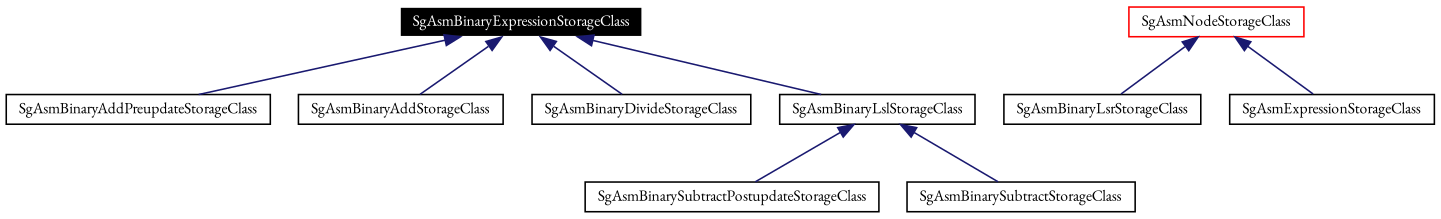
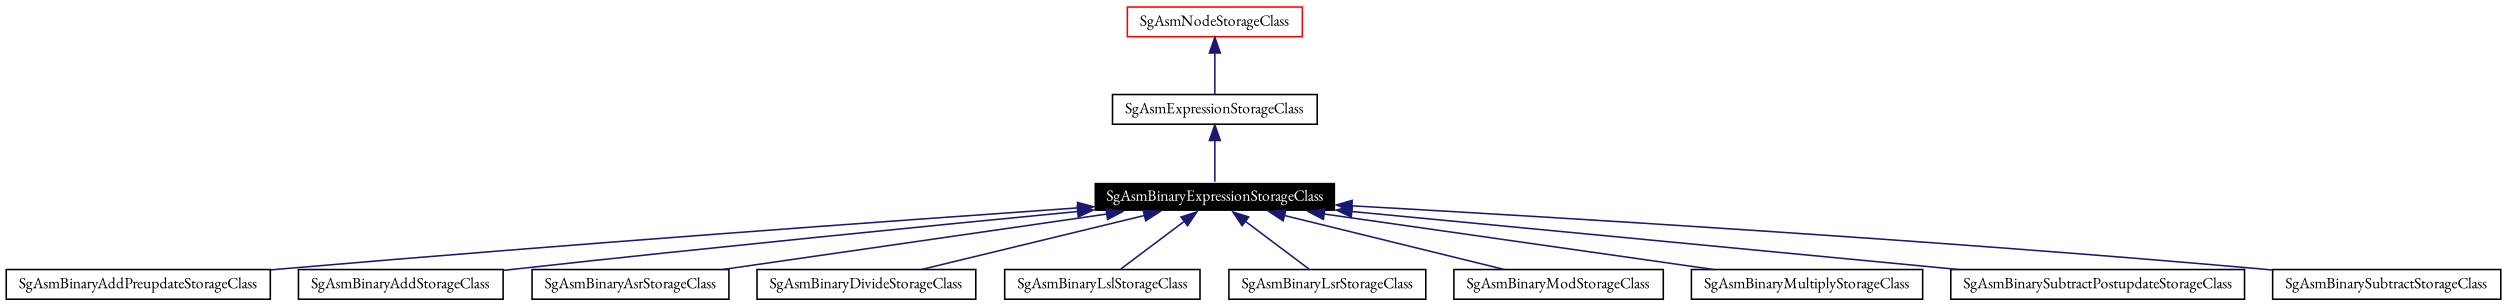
edge "SgAsmBinaryLsrStorageClass" -> "SgAsmNodeStorageClass": now "SgAsmBinaryLsrStorageClass" -> "SgAsmBinaryExpressionStorageClass"
edge "SgAsmBinarySubtractPostupdateStorageClass" -> "SgAsmBinaryLslStorageClass": now "SgAsmBinarySubtractPostupdateStorageClass" -> "SgAsmBinaryExpressionStorageClass"
edge "SgAsmBinarySubtractStorageClass" -> "SgAsmBinaryLslStorageClass": now "SgAsmBinarySubtractStorageClass" -> "SgAsmBinaryExpressionStorageClass"
edge "SgAsmBinaryExpressionStorageClass" -> "SgAsmExpressionStorageClass": added
node "SgAsmBinaryAsrStorageClass": added
node "SgAsmBinaryModStorageClass": added
node "SgAsmBinaryMultiplyStorageClass": added
